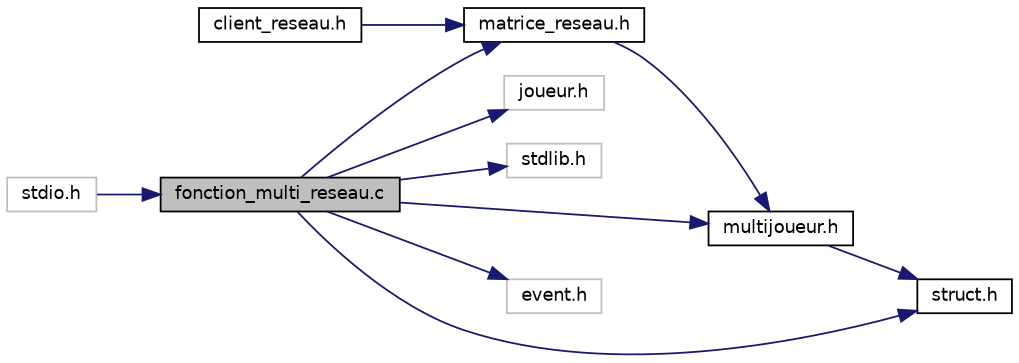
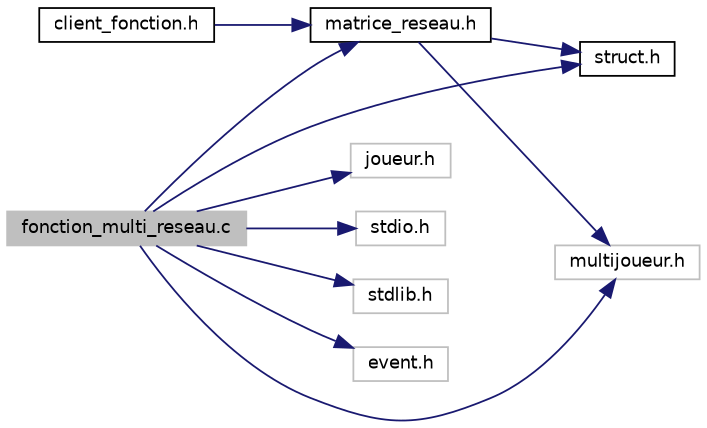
node "client_reseau.h": label "client_reseau.h" -> "client_fonction.h"
edge "stdio.h" -> "fonction_multi_reseau.c": reversed
node "fonction_multi_reseau.c": color black -> grey75
node "multijoueur.h": color black -> grey75
edge "multijoueur.h" -> "struct.h": now "matrice_reseau.h" -> "struct.h"
